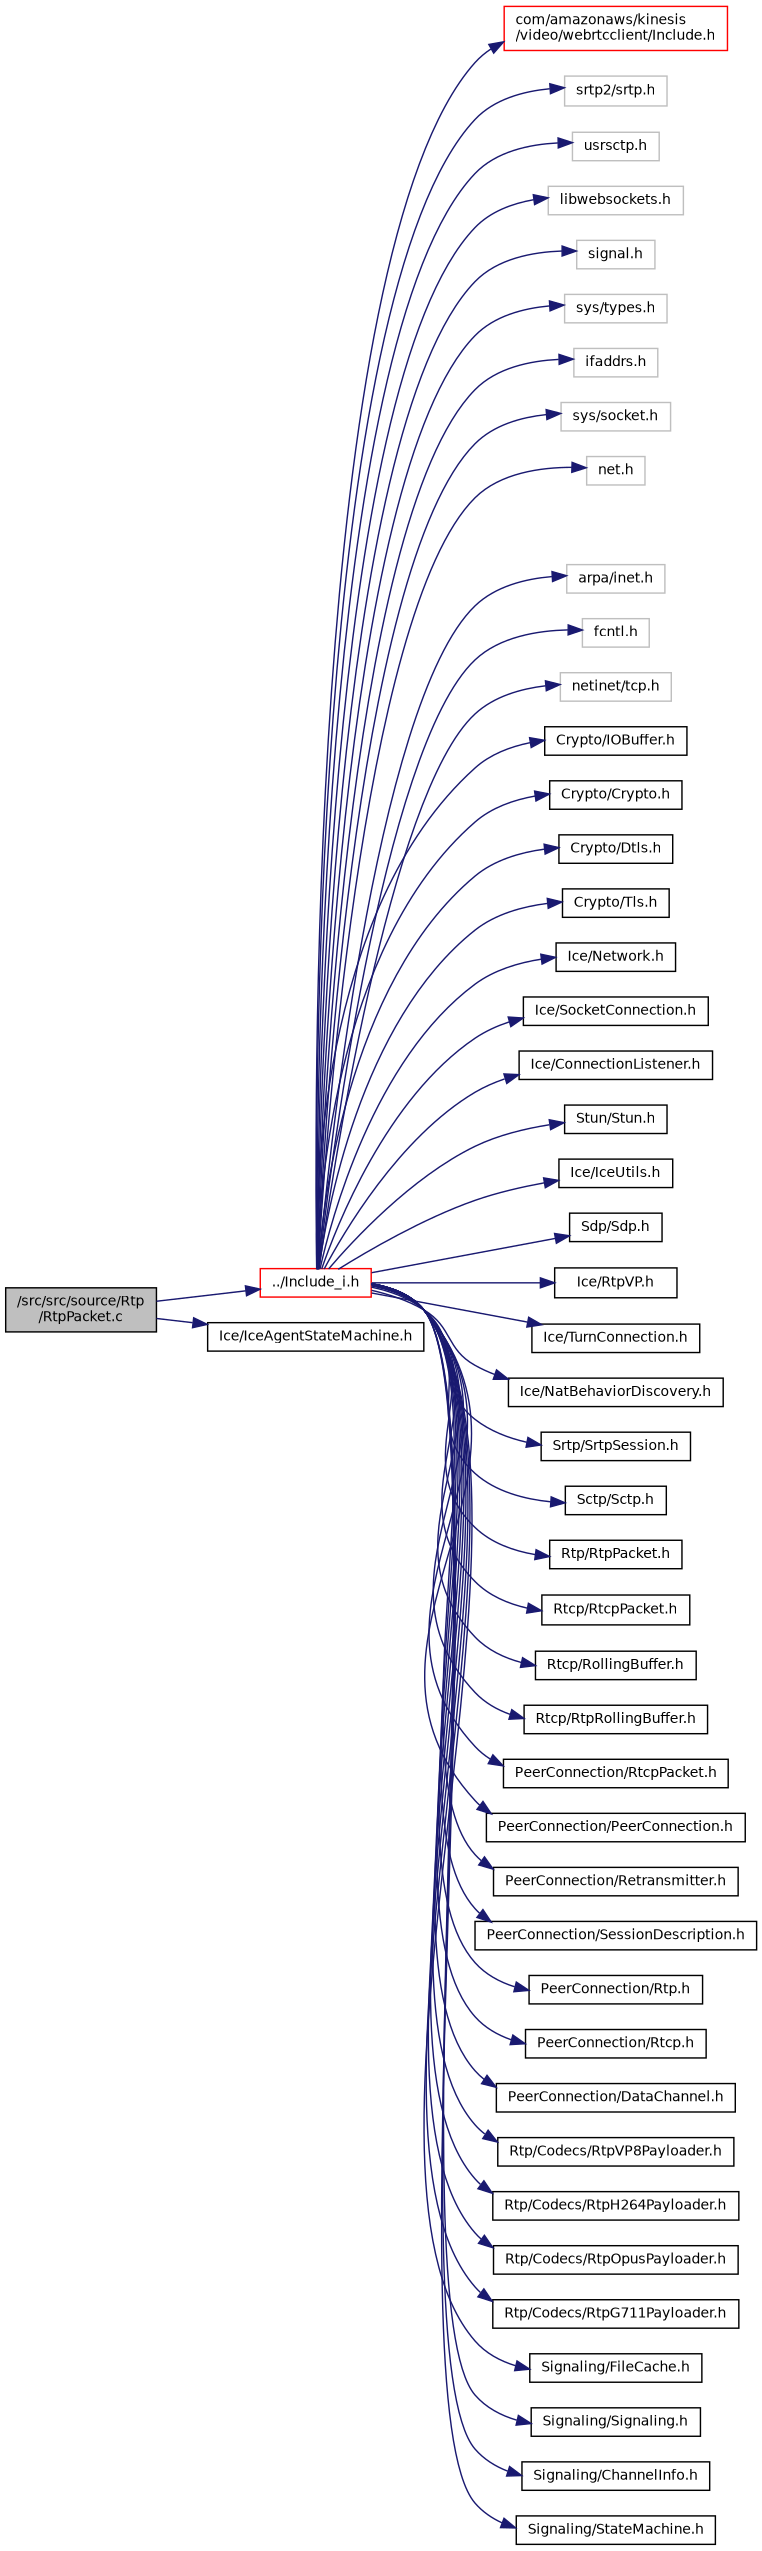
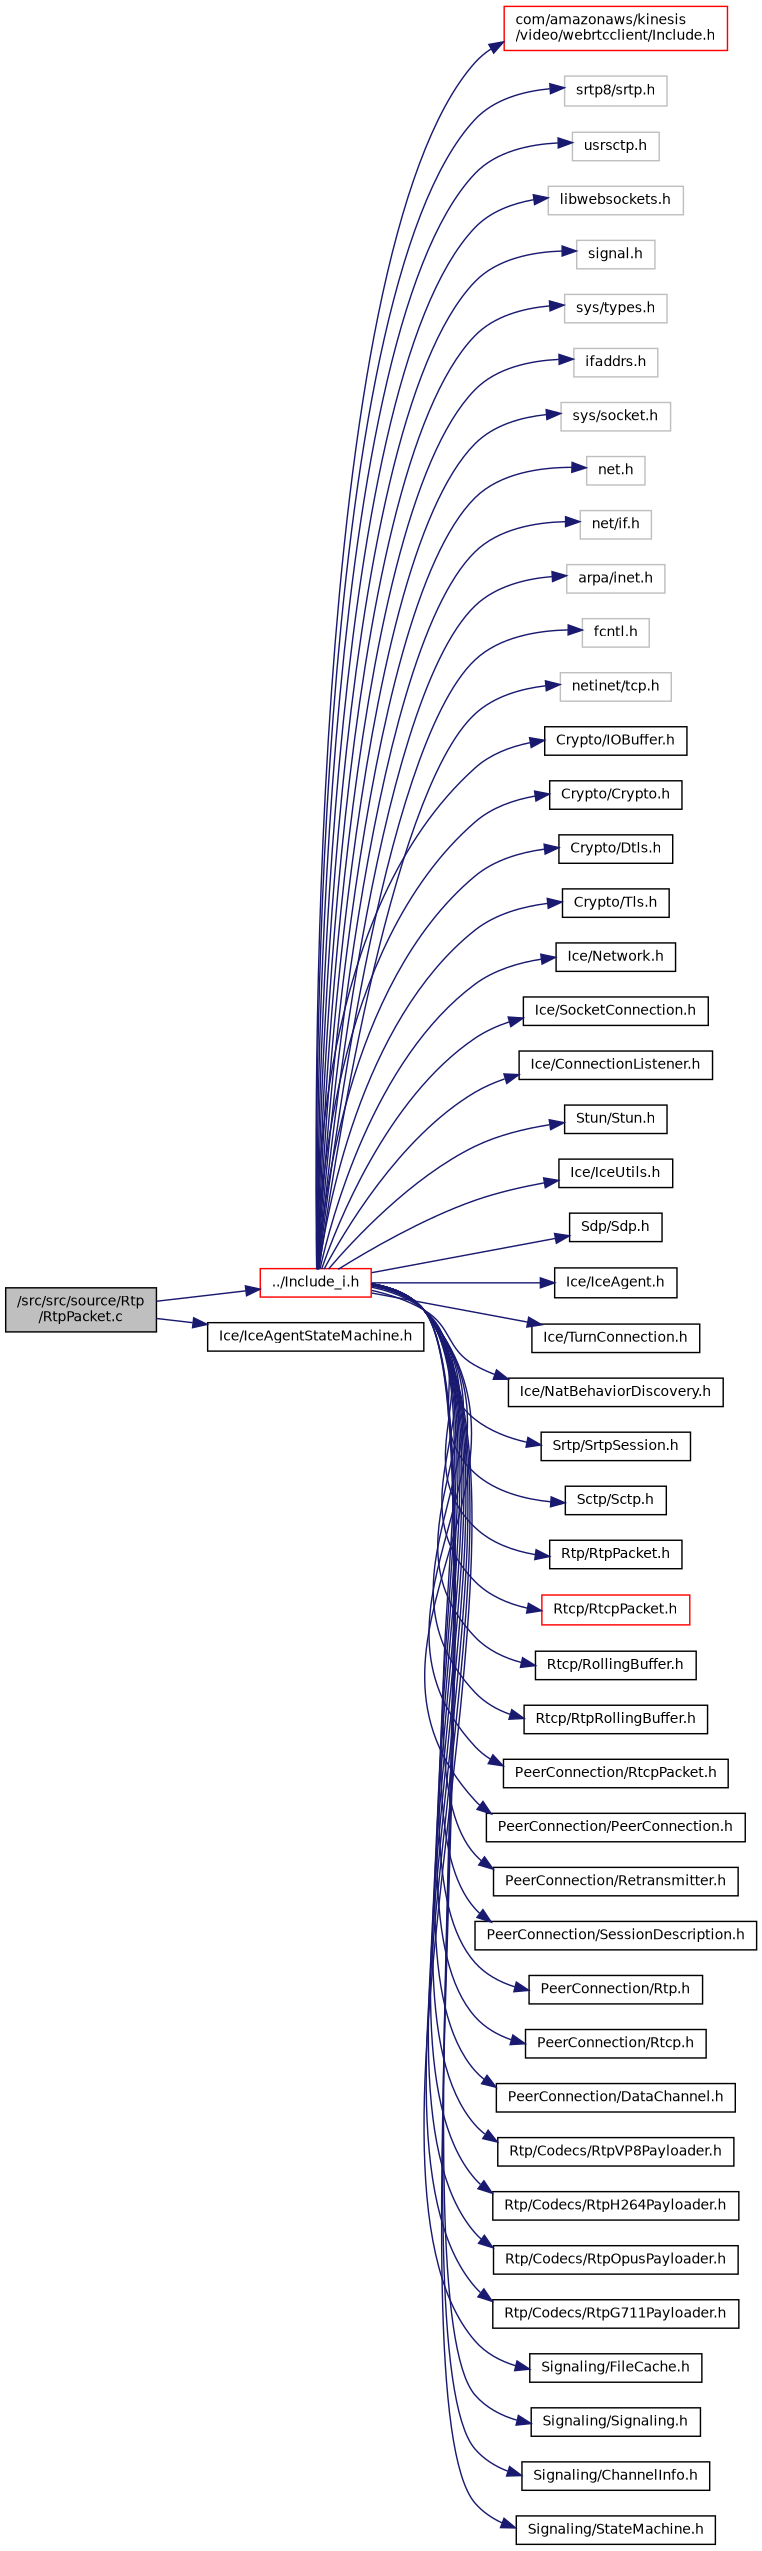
node "srtp2/srtp.h": label "srtp2/srtp.h" -> "srtp8/srtp.h"
node "net/if.h": added
node "Ice/RtpVP.h": label "Ice/RtpVP.h" -> "Ice/IceAgent.h"
node "Rtcp/RtcpPacket.h": color black -> red
